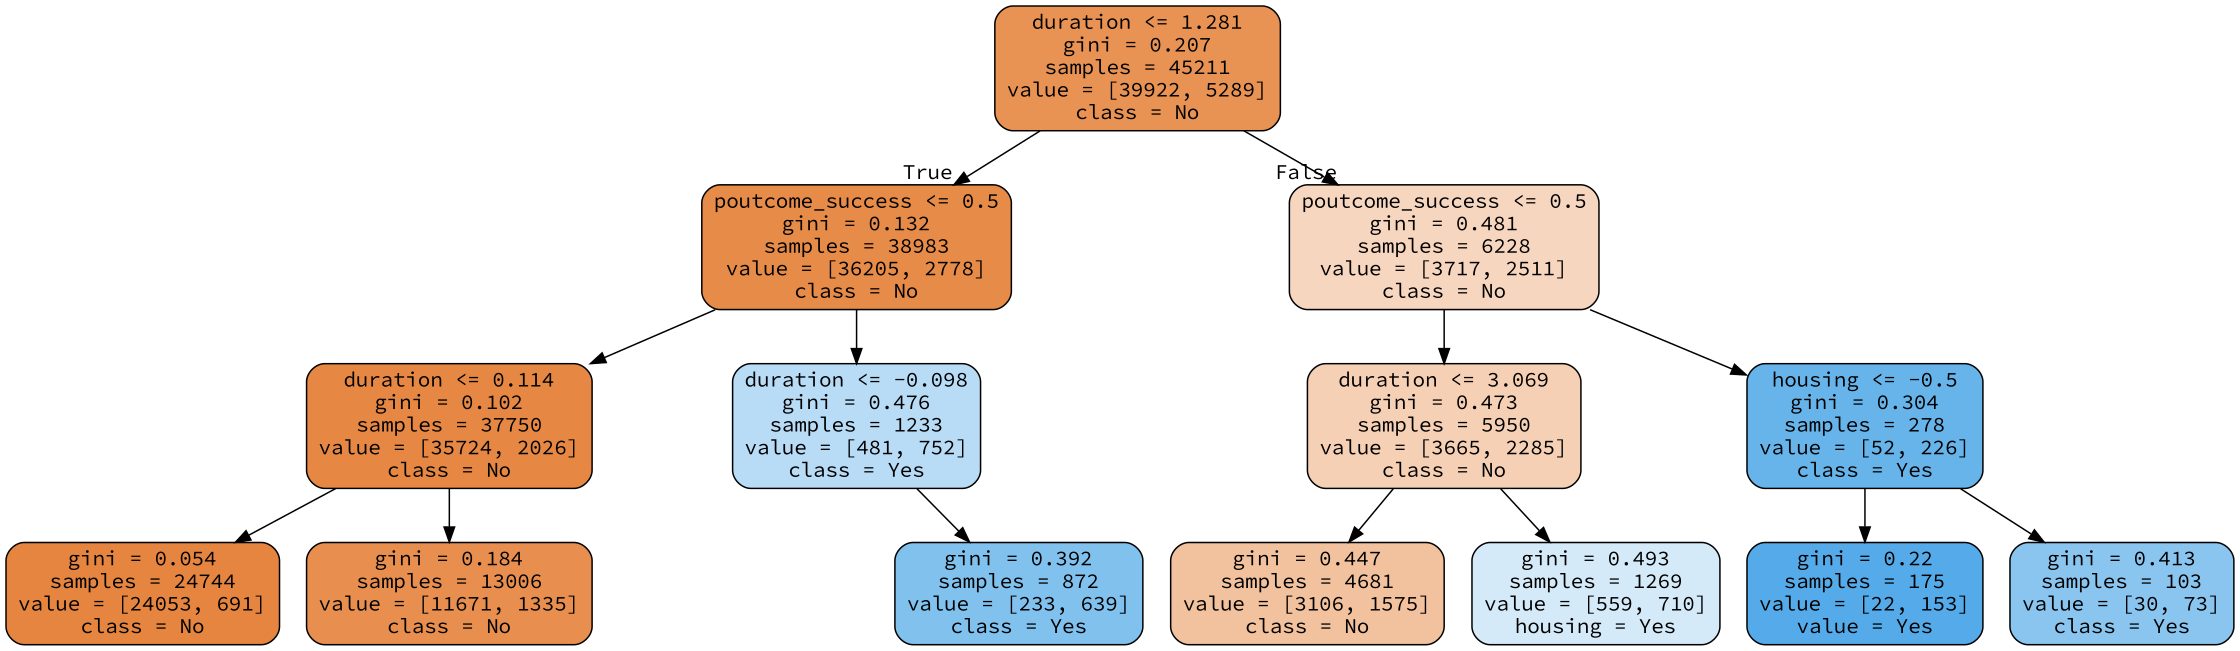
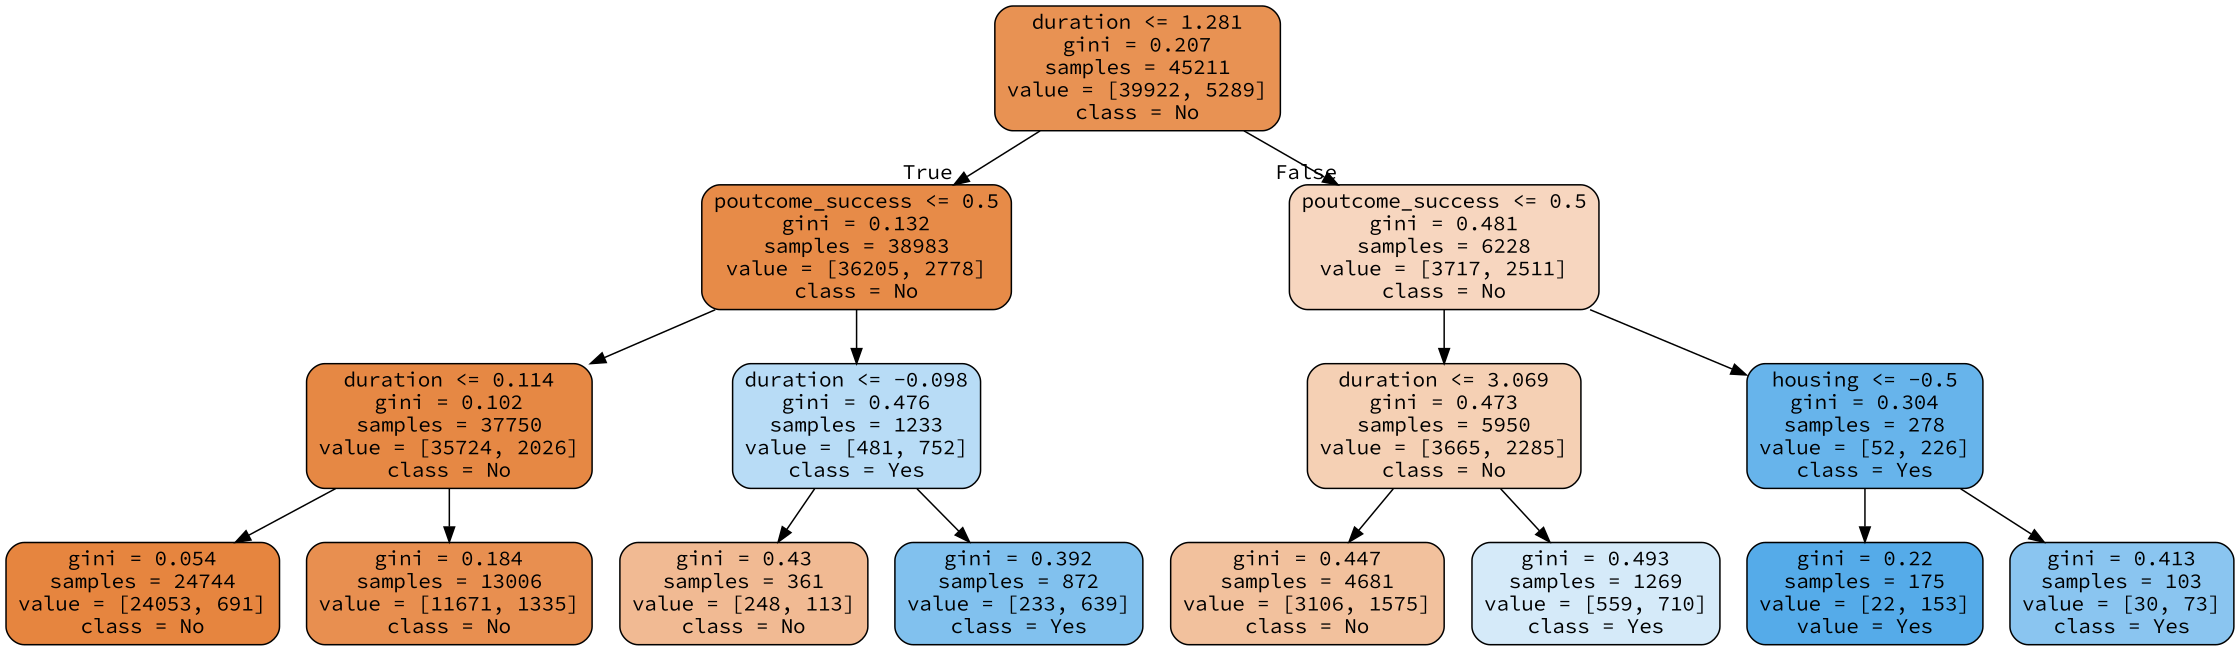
node "gini = 0.43 samples = 361 value = [248, 113] class = No": added
node "gini = 0.493 samples = 1269 value = [559, 710] housing = Yes": label "gini = 0.493 samples = 1269 value = [559, 710] housing = Yes" -> "gini = 0.493 samples = 1269 value = [559, 710] class = Yes"
